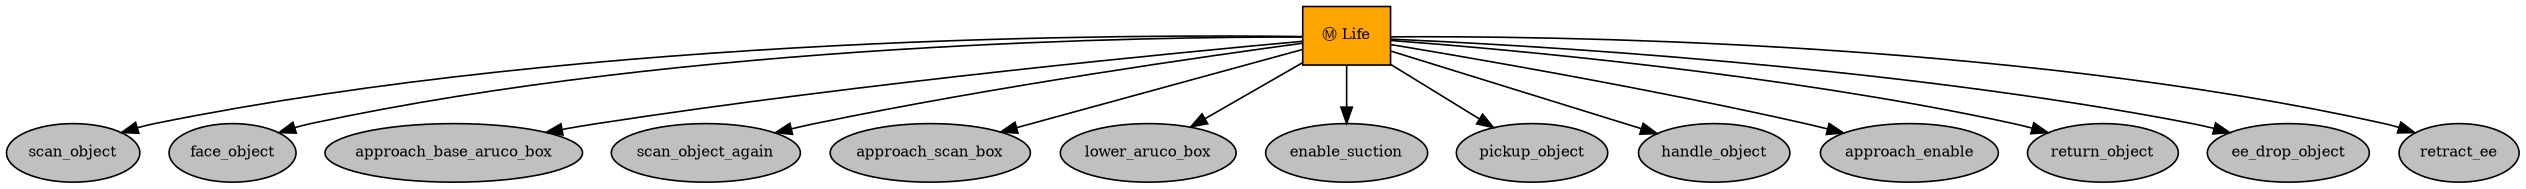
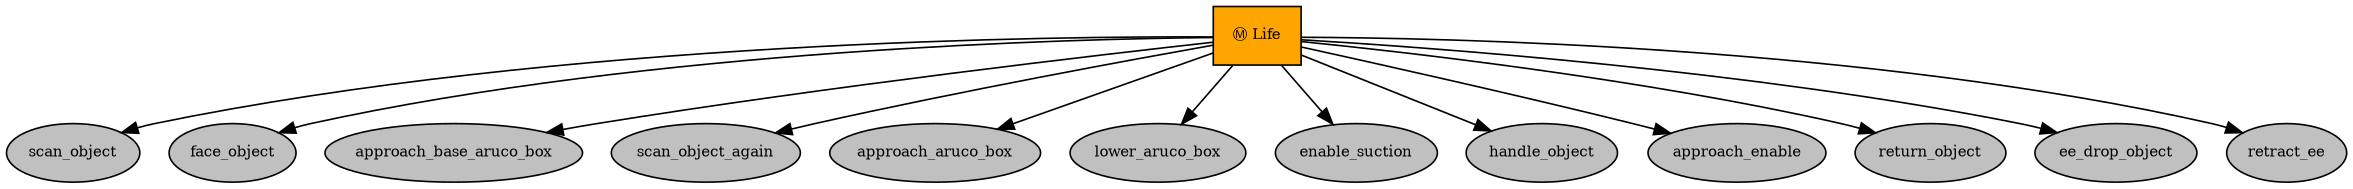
node "approach_scan_box": label "approach_scan_box" -> "approach_aruco_box"
node "pickup_object": removed
